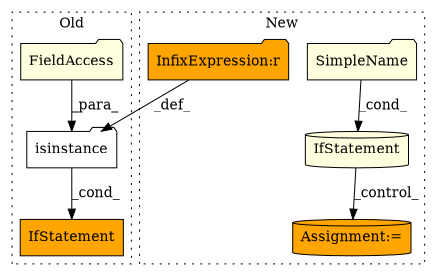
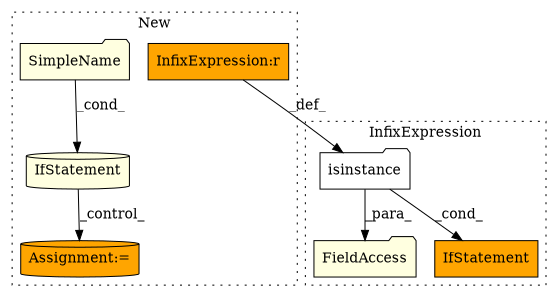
cluster "Old": label "Old" -> "InfixExpression"
node "InfixExpression:r": shape folder -> box
edge "FieldAccess" -> "isinstance": reversed
